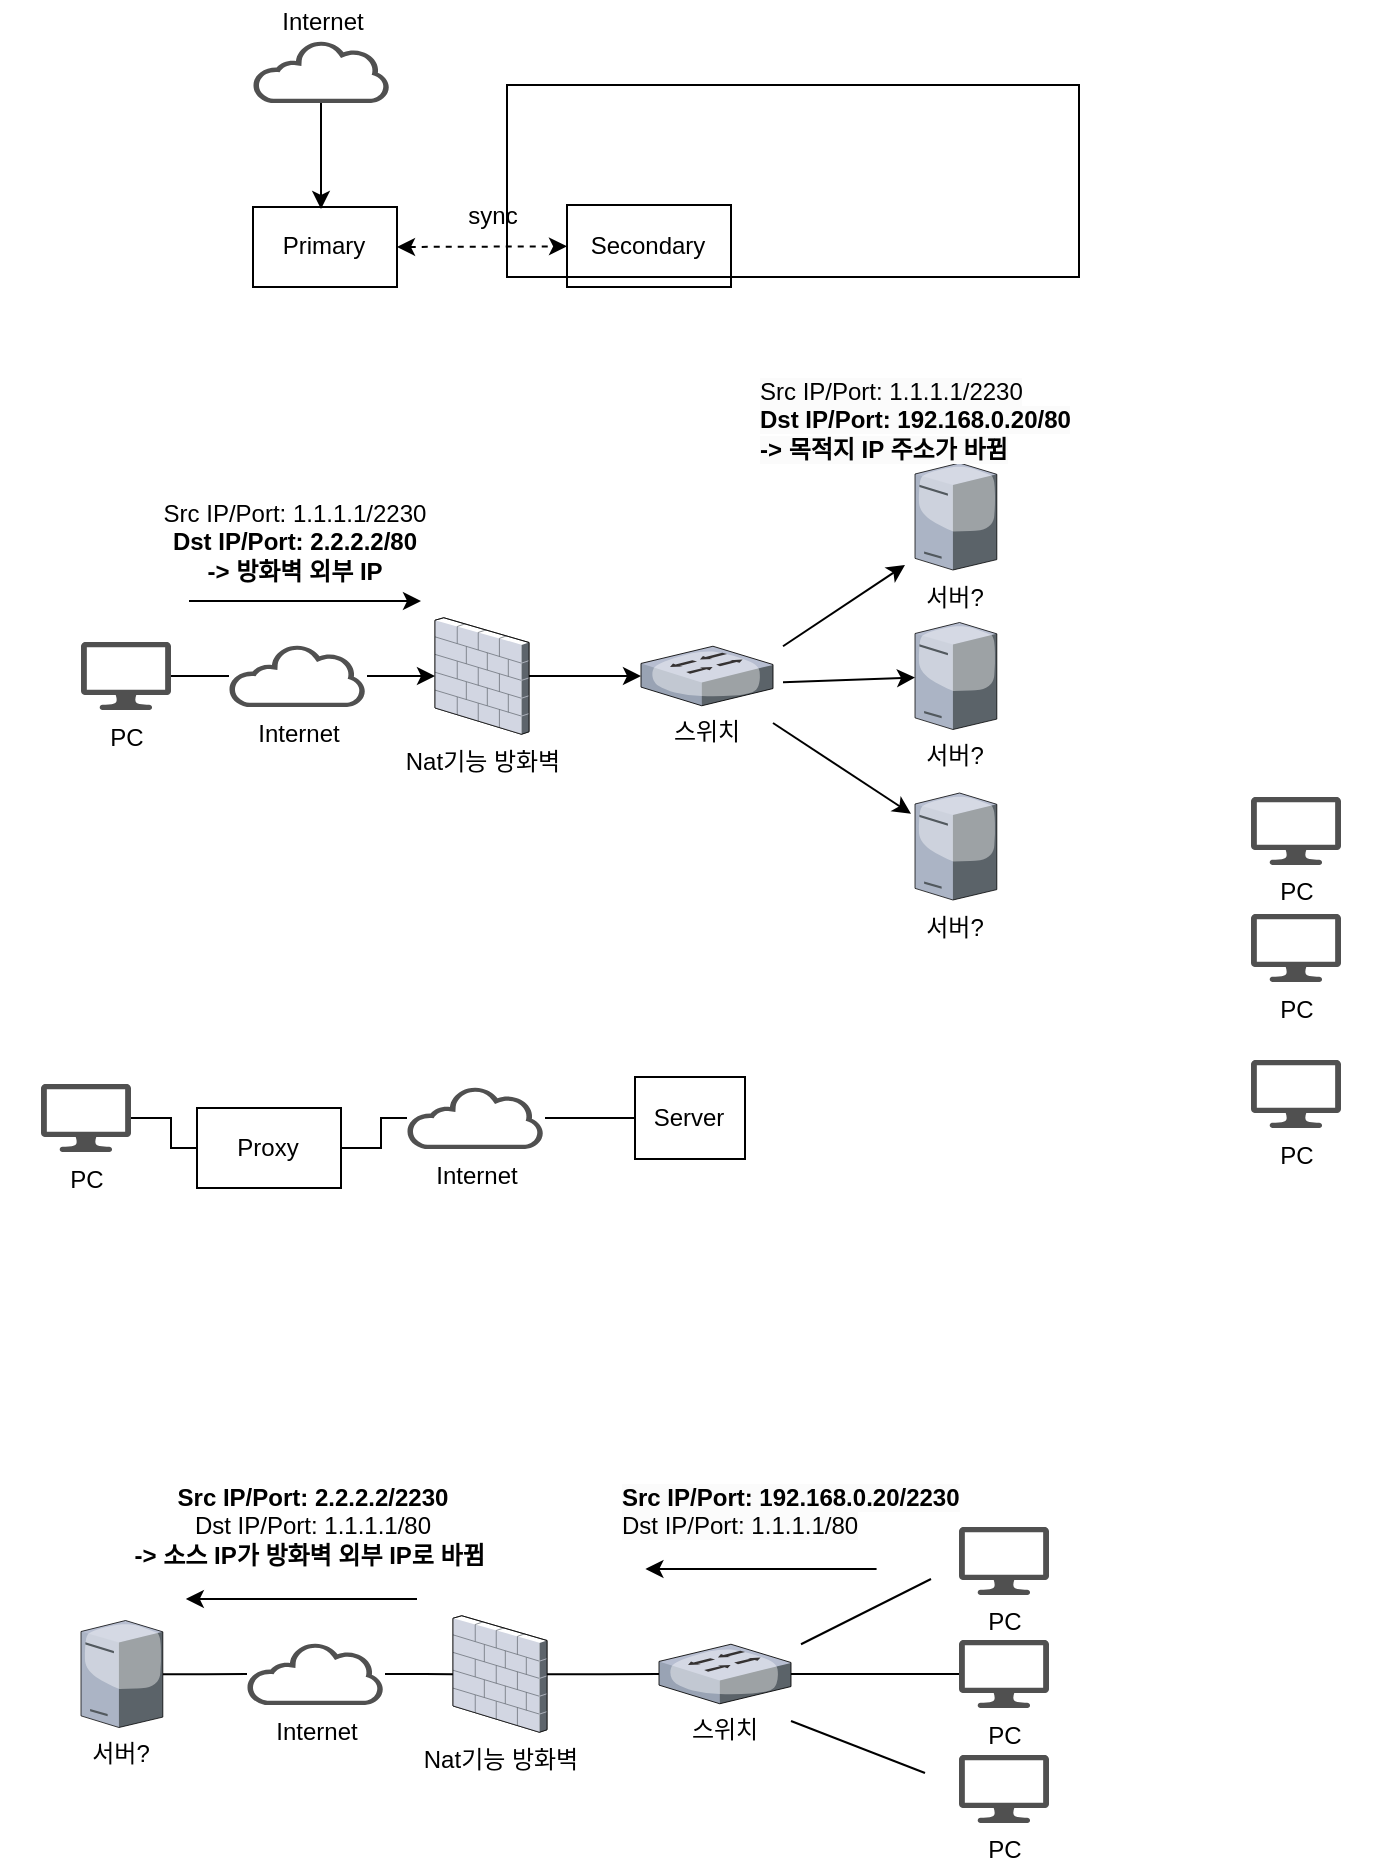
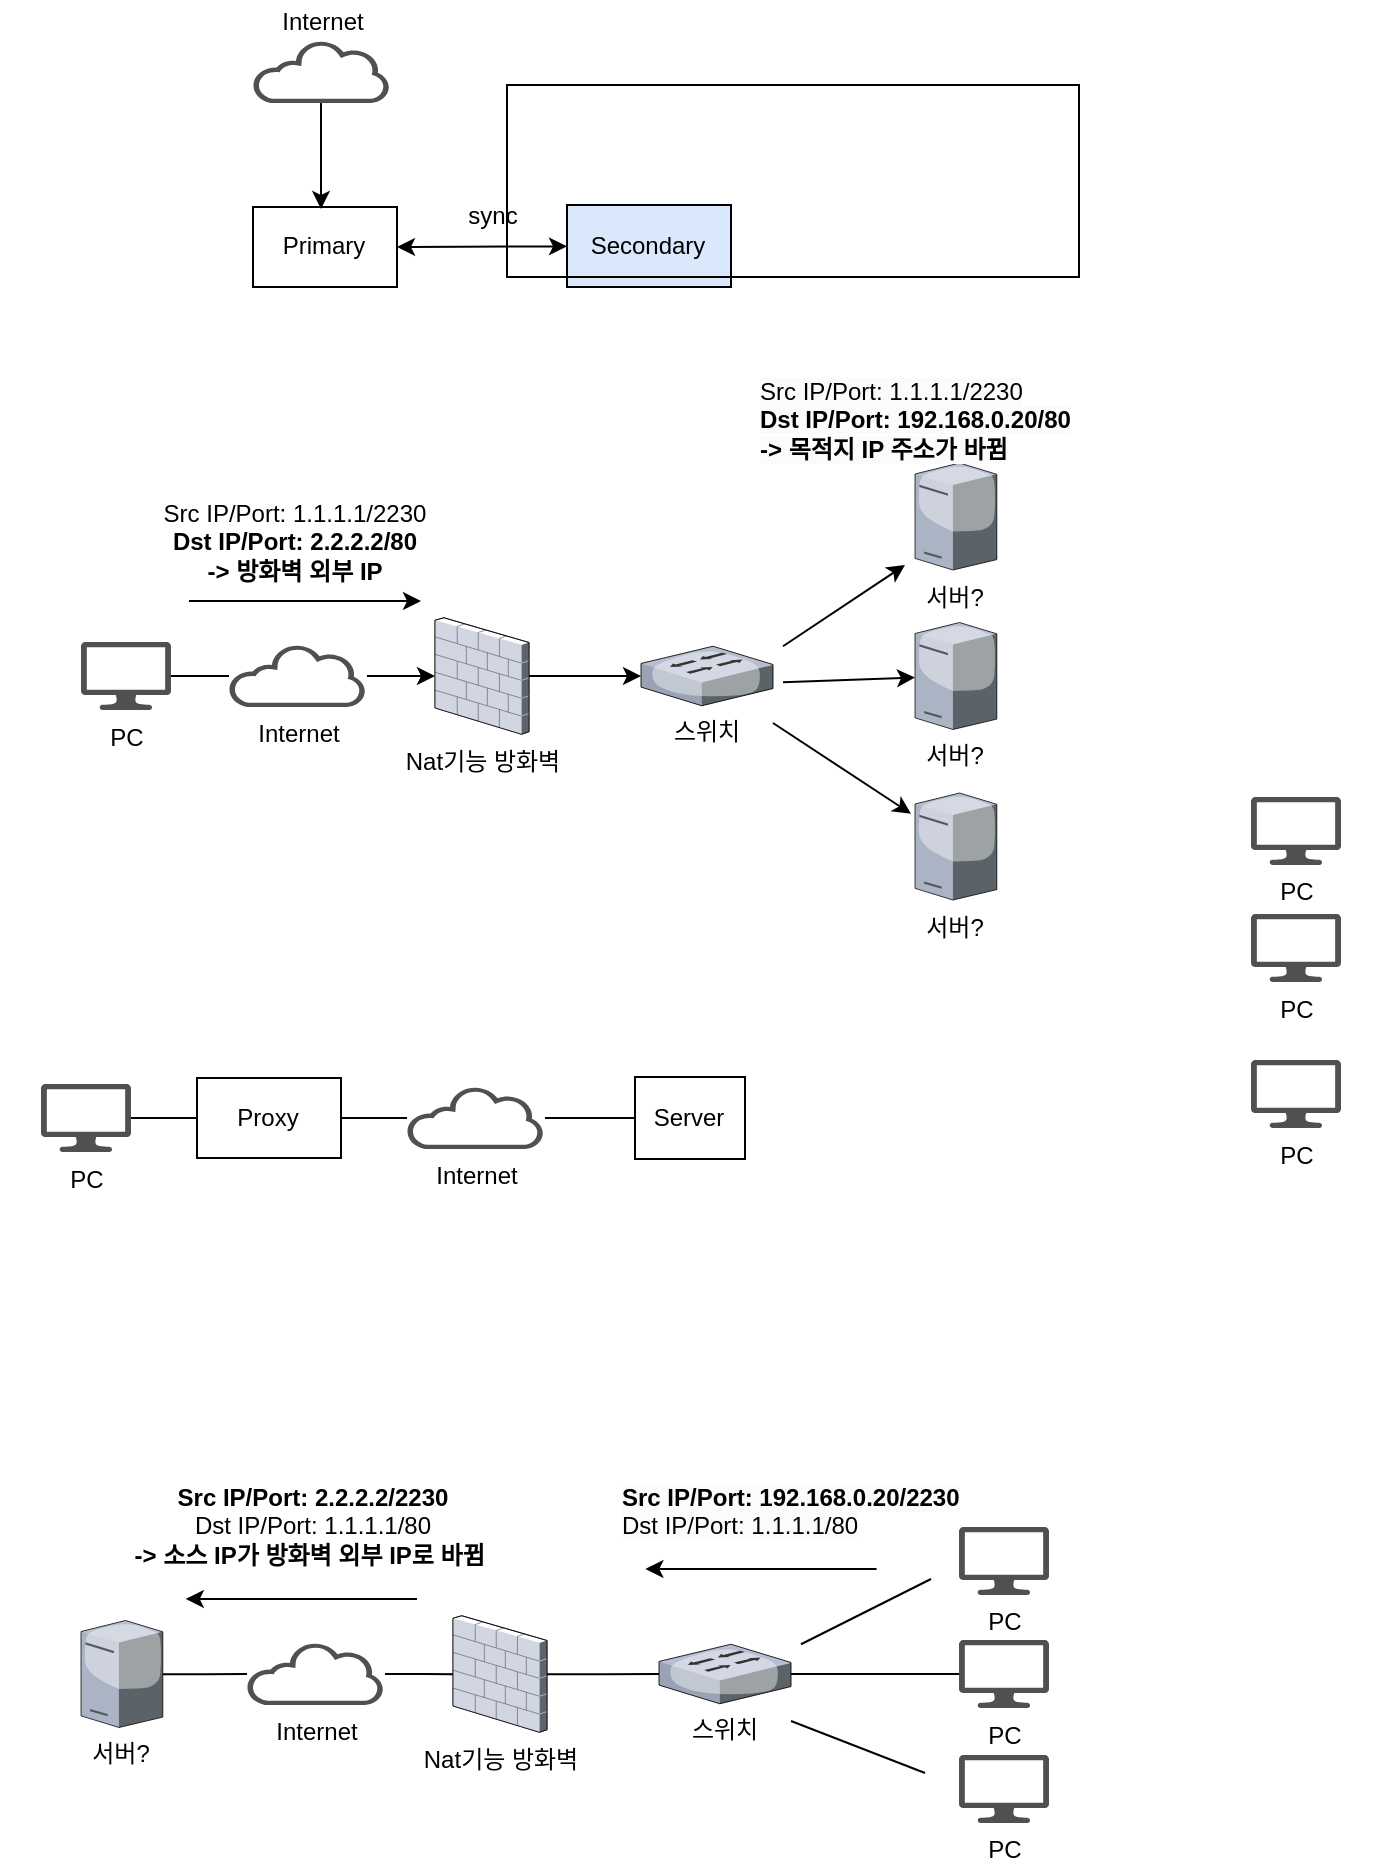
node "Secondary": fillcolor #ffffff -> #dae8fc
edge "Secondary" -- "Primary": style dashed -> solid
node "Proxy": moved (269, 1148) -> (269, 1118)
